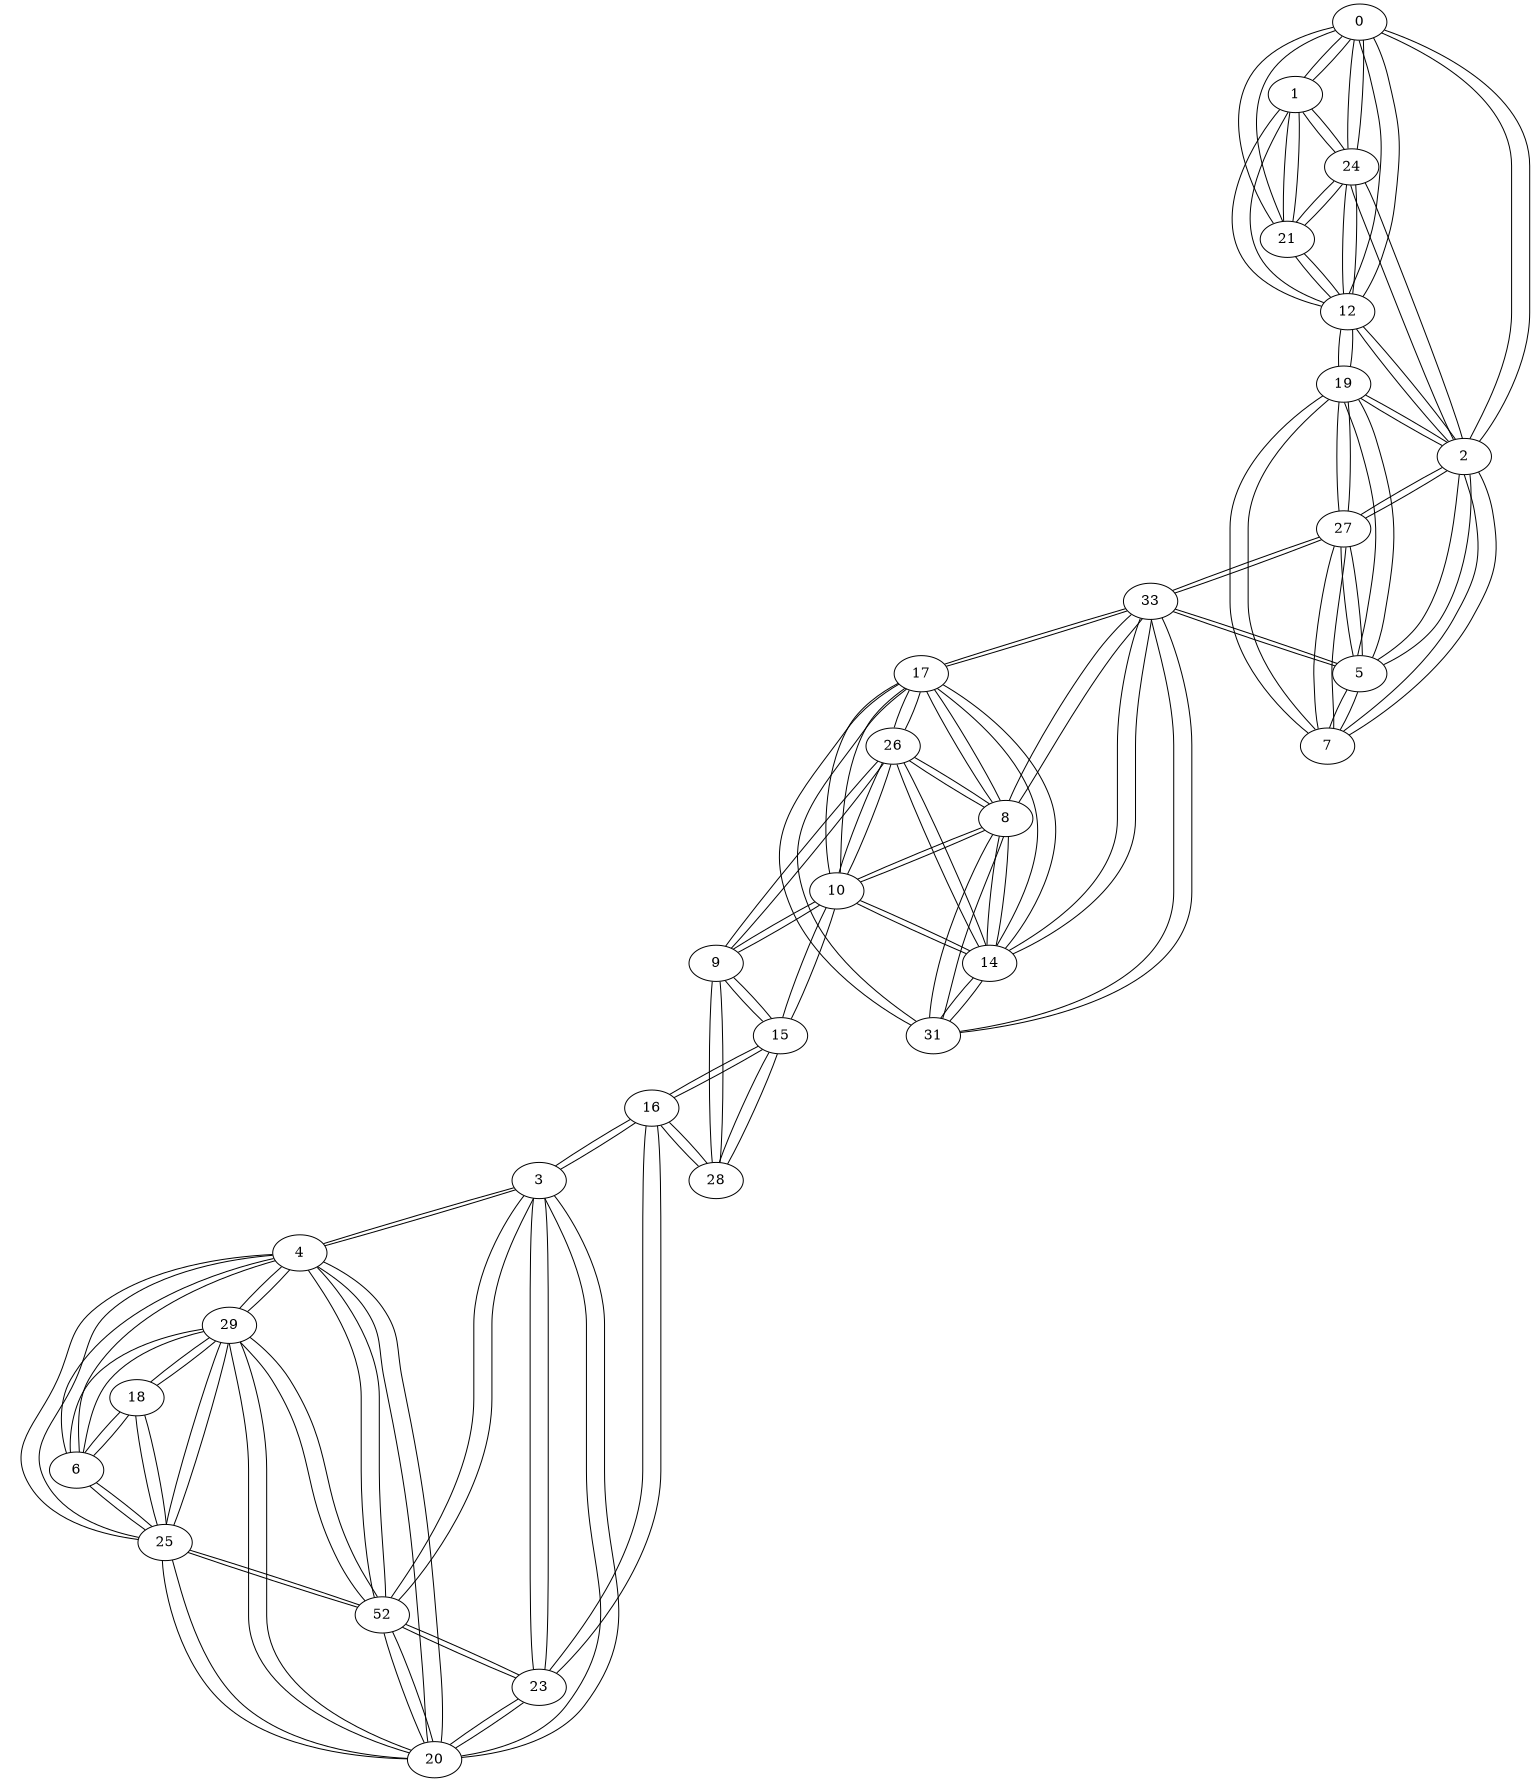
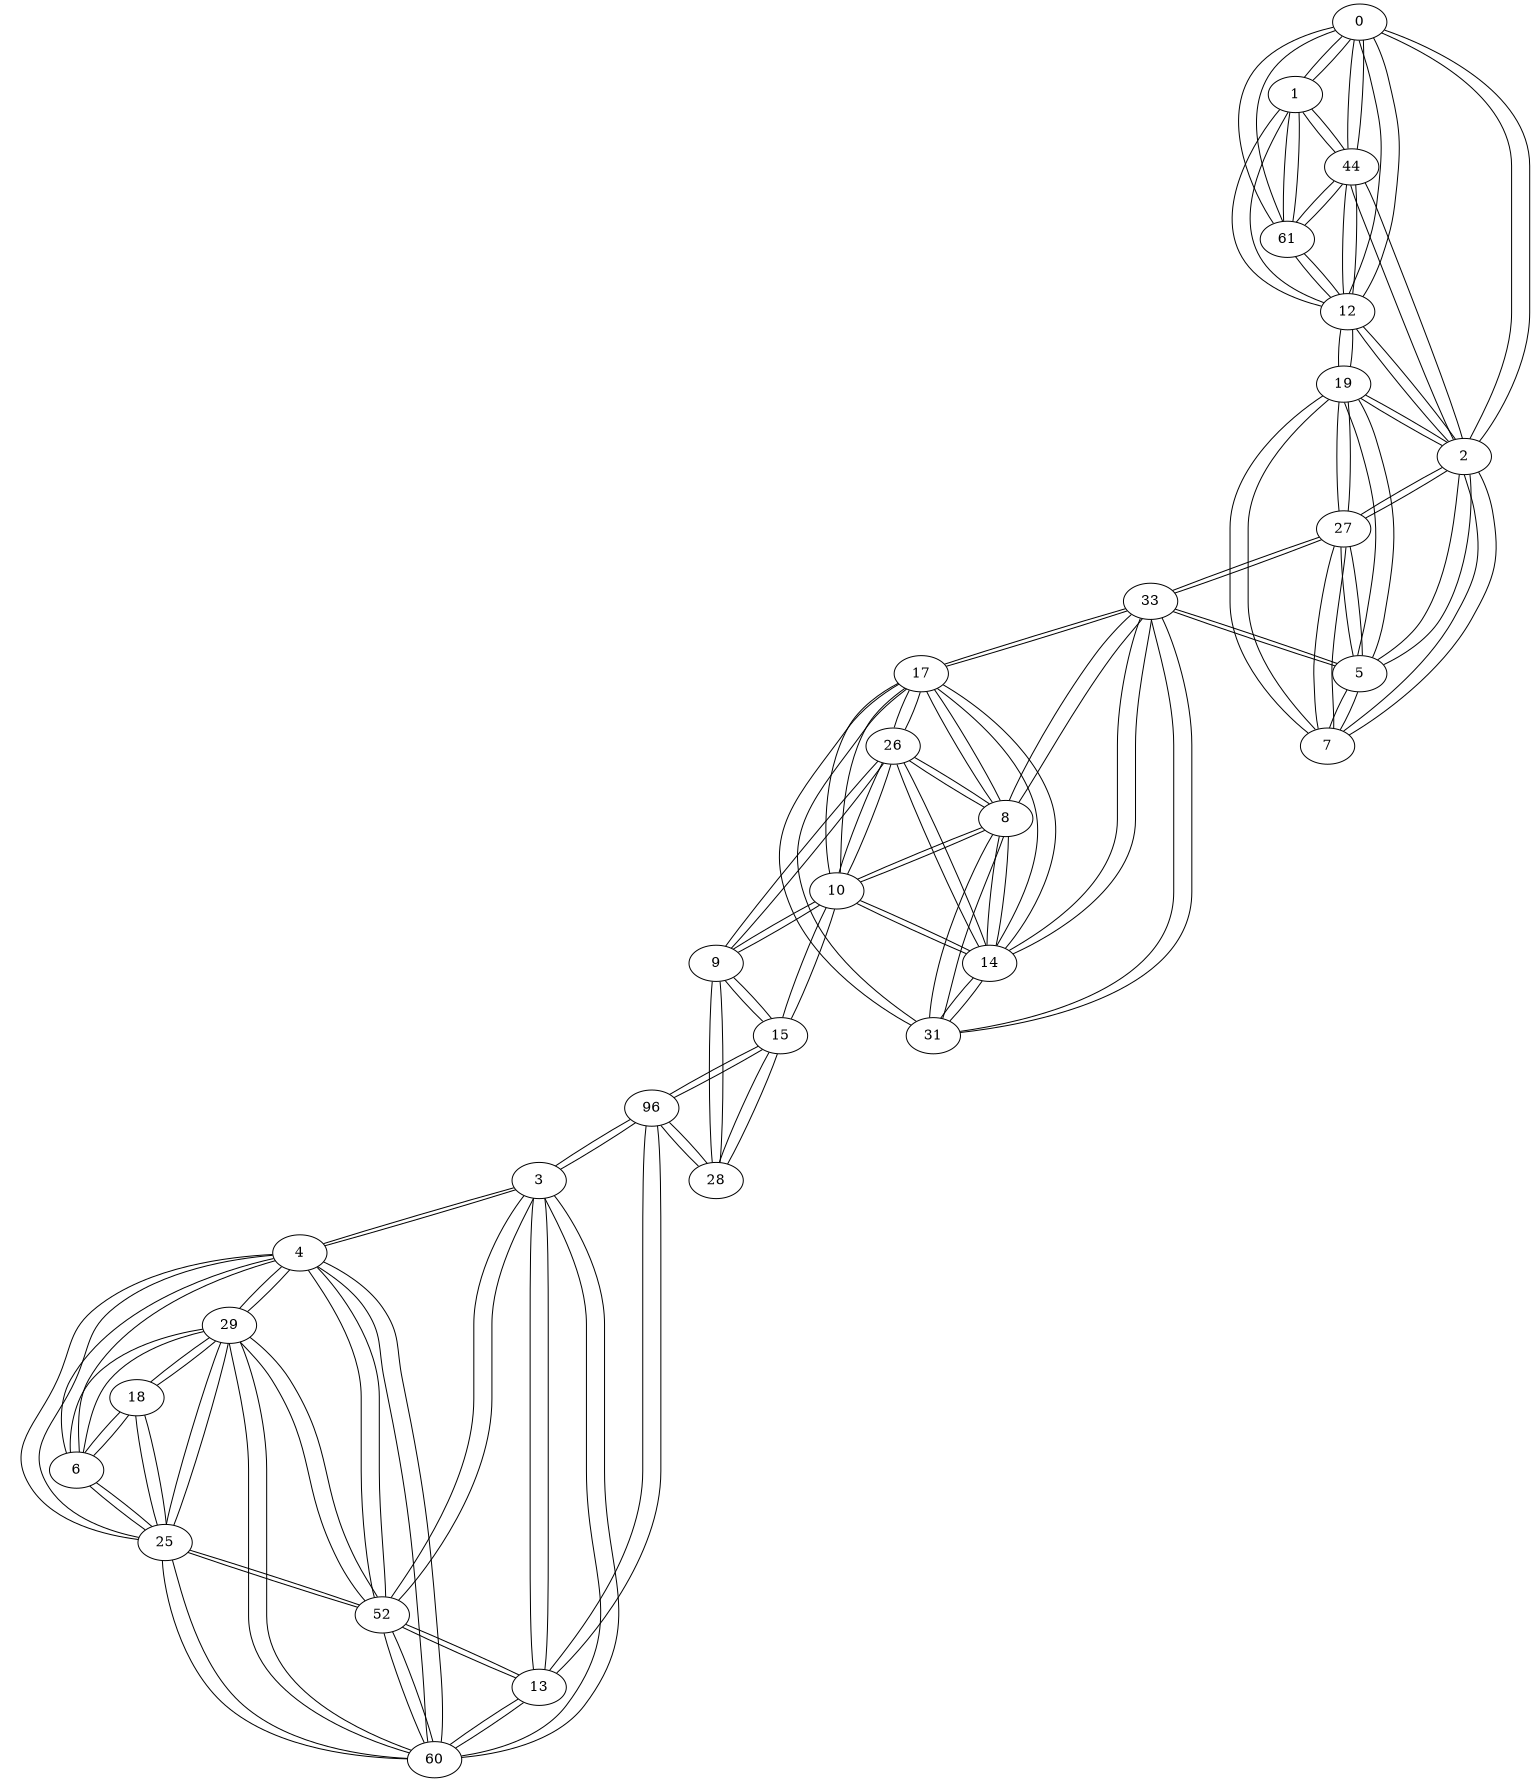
node "24": label "24" -> "44"
node "21": label "21" -> "61"
node "16": label "16" -> "96"
node "23": label "23" -> "13"
node "20": label "20" -> "60"
